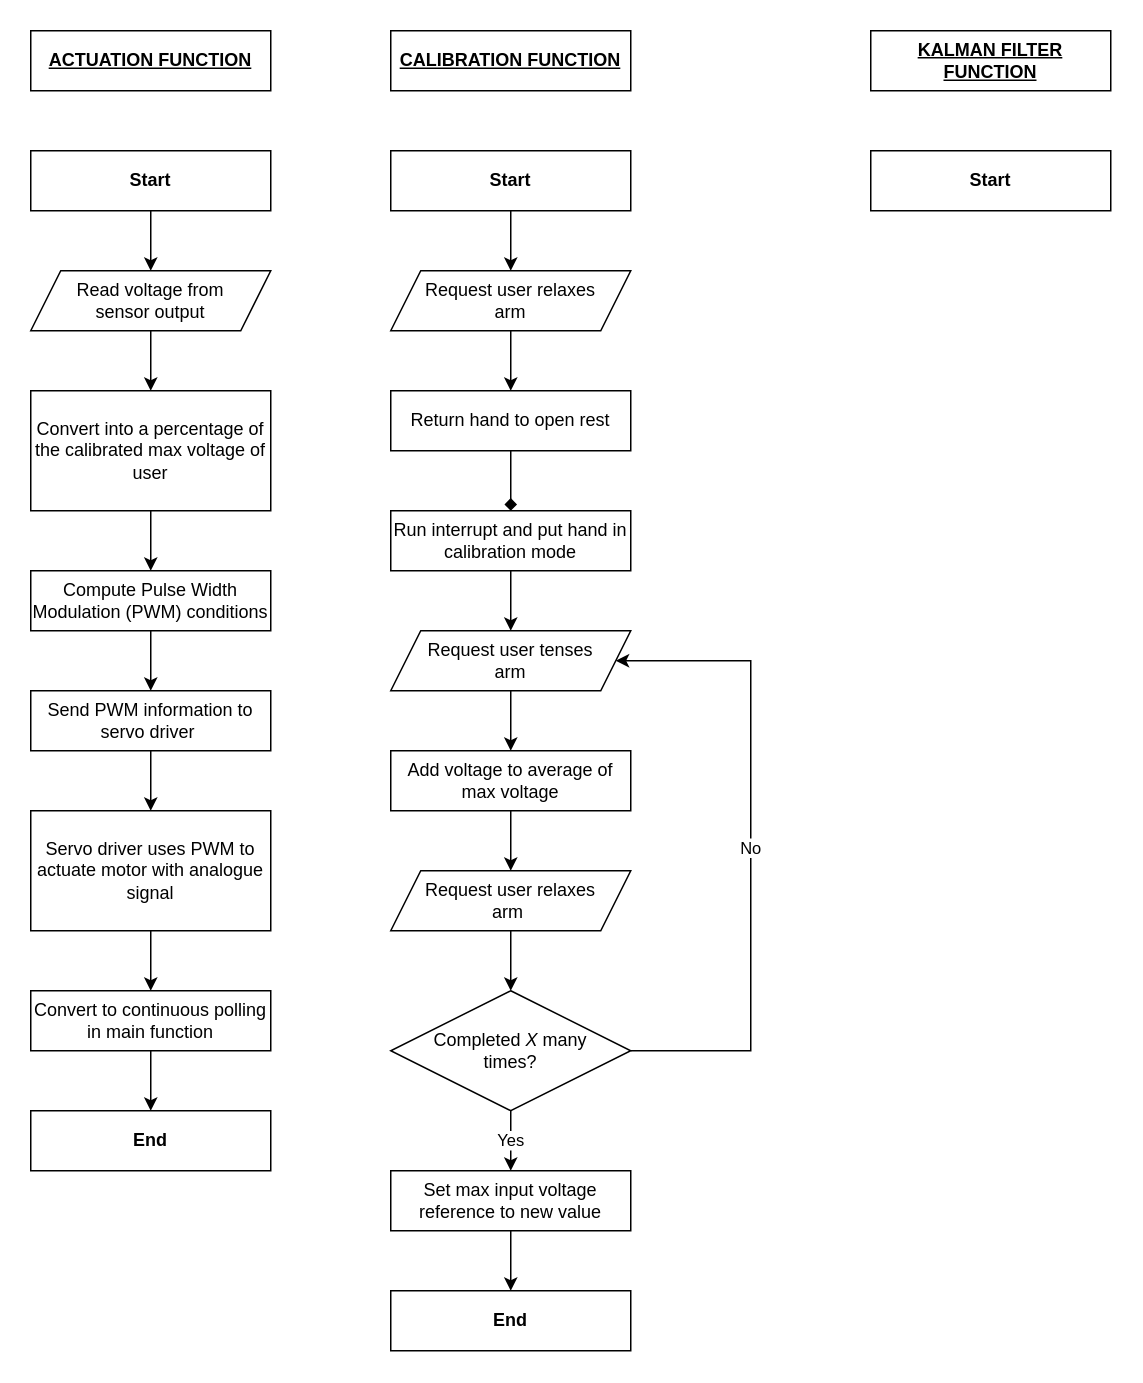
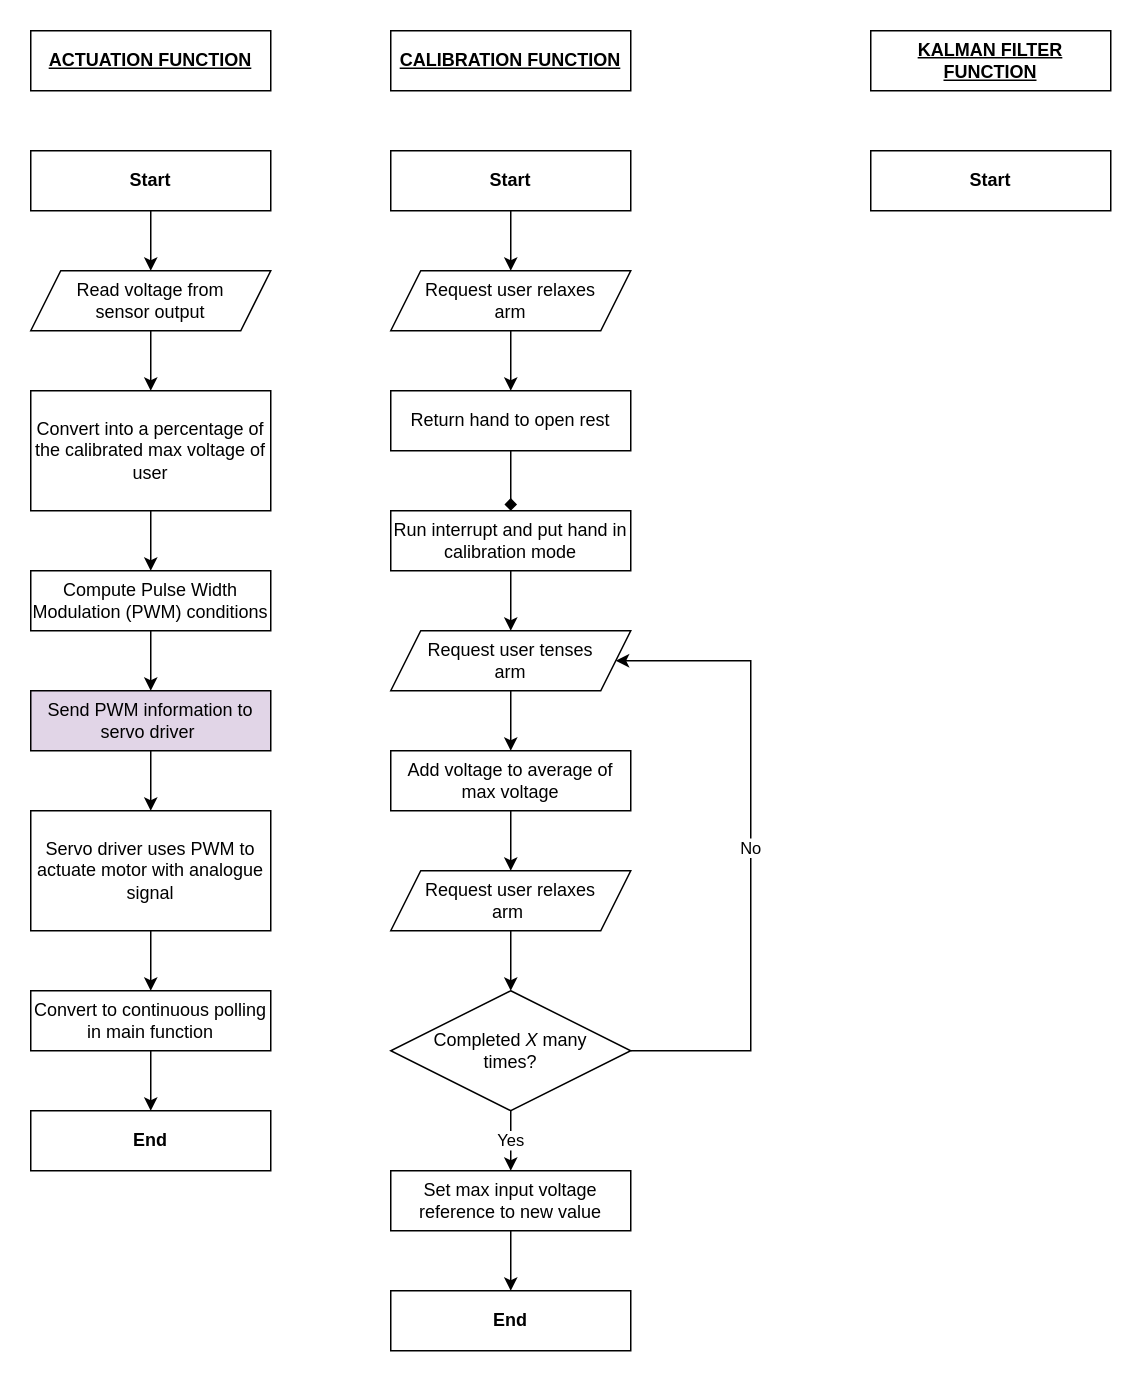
node "Send PWM information to servo driver": fillcolor #ffffff -> #e1d5e7
